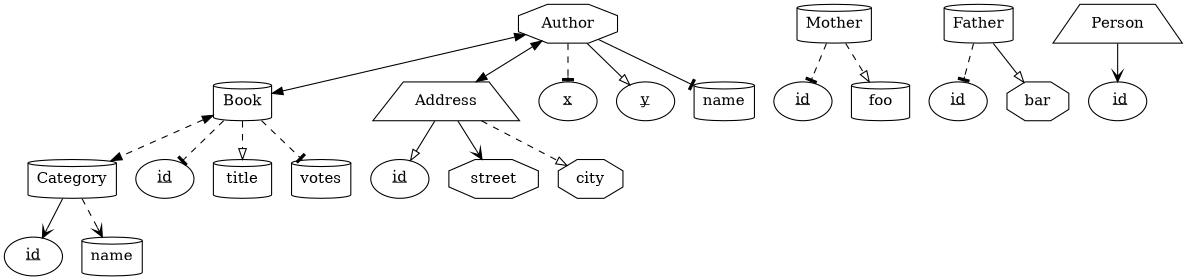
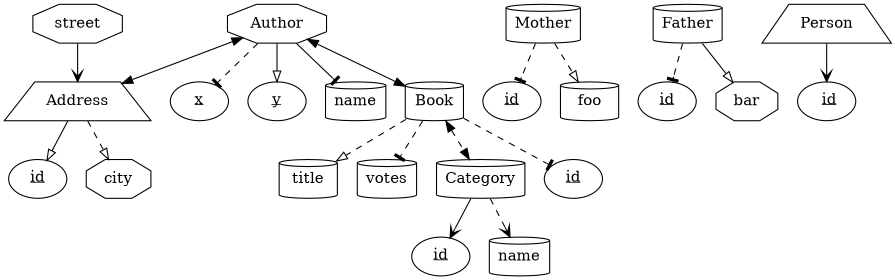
edge "Address" -> "street": reversed
